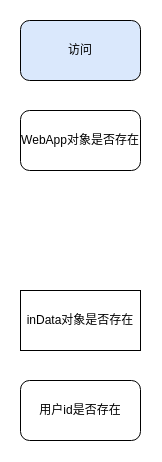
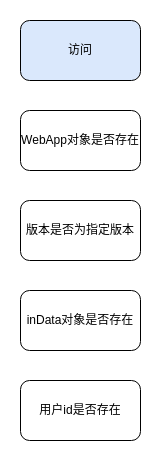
node "版本是否为指定版本": added
node "inData对象是否存在": shape rectangle -> rounded rectangle
